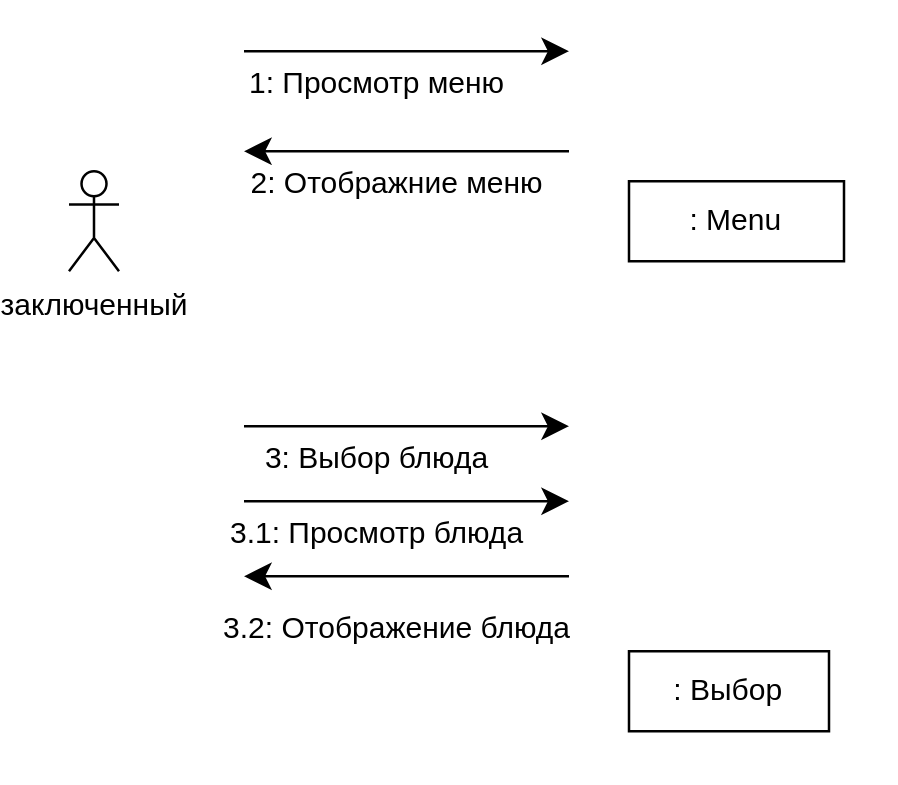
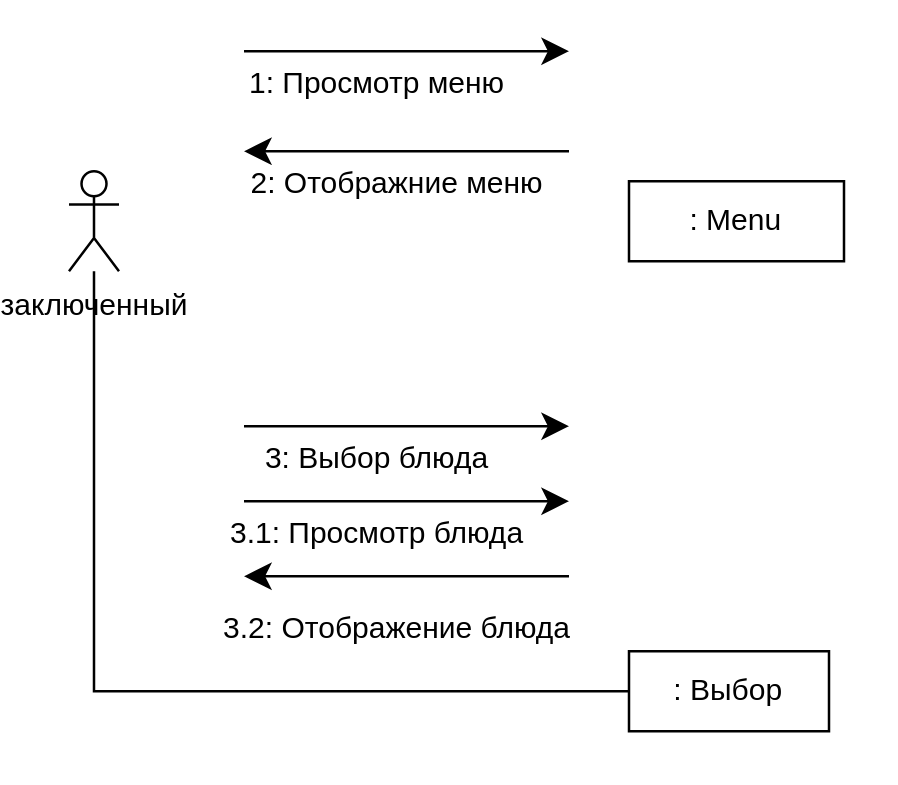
edge "заключенный" -- ": Выбор": added
